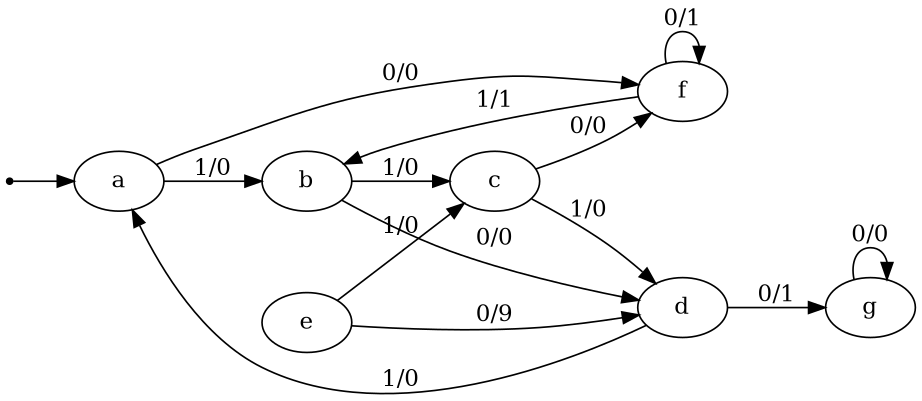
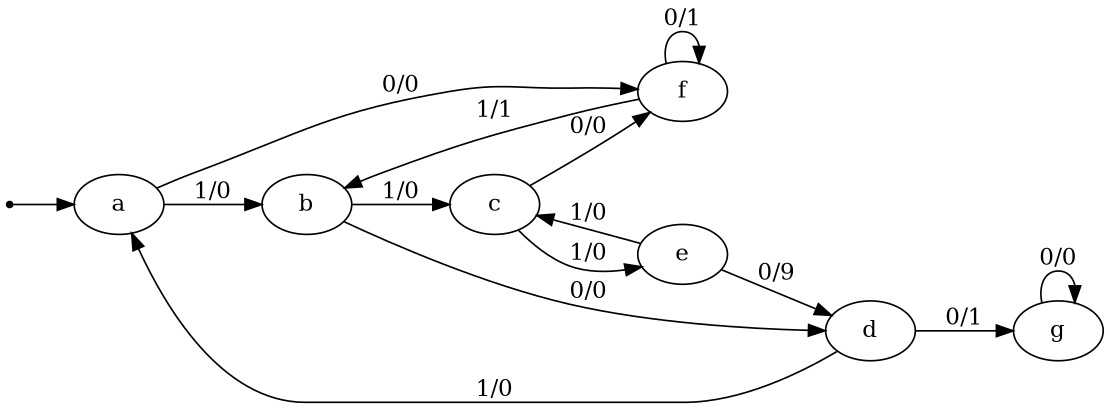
edge "c" -> "d": now "c" -> "e"
